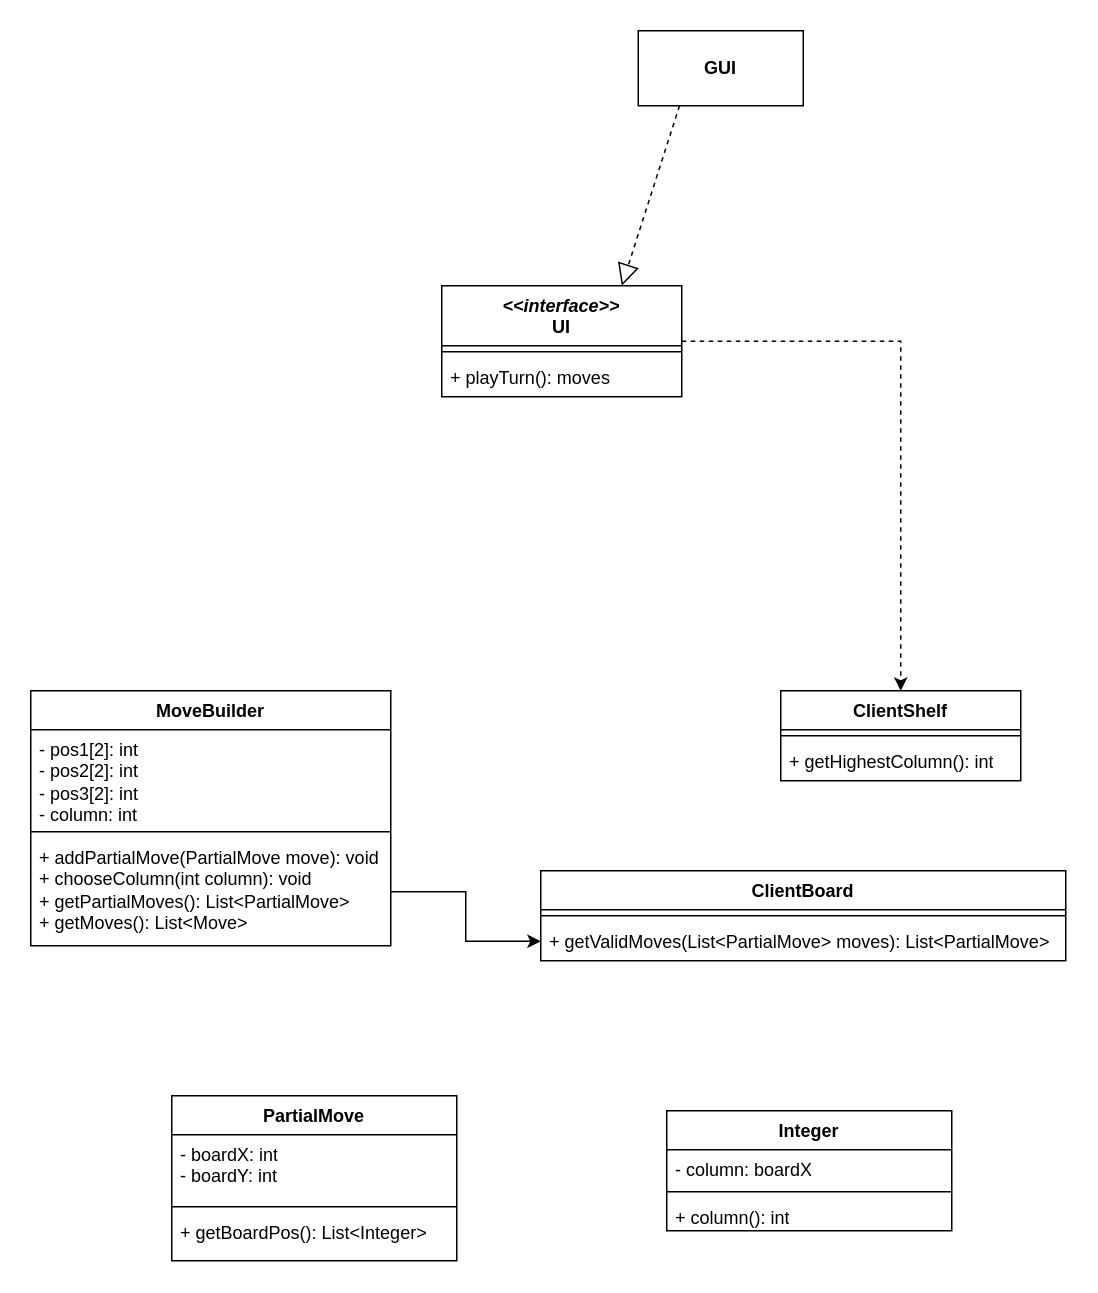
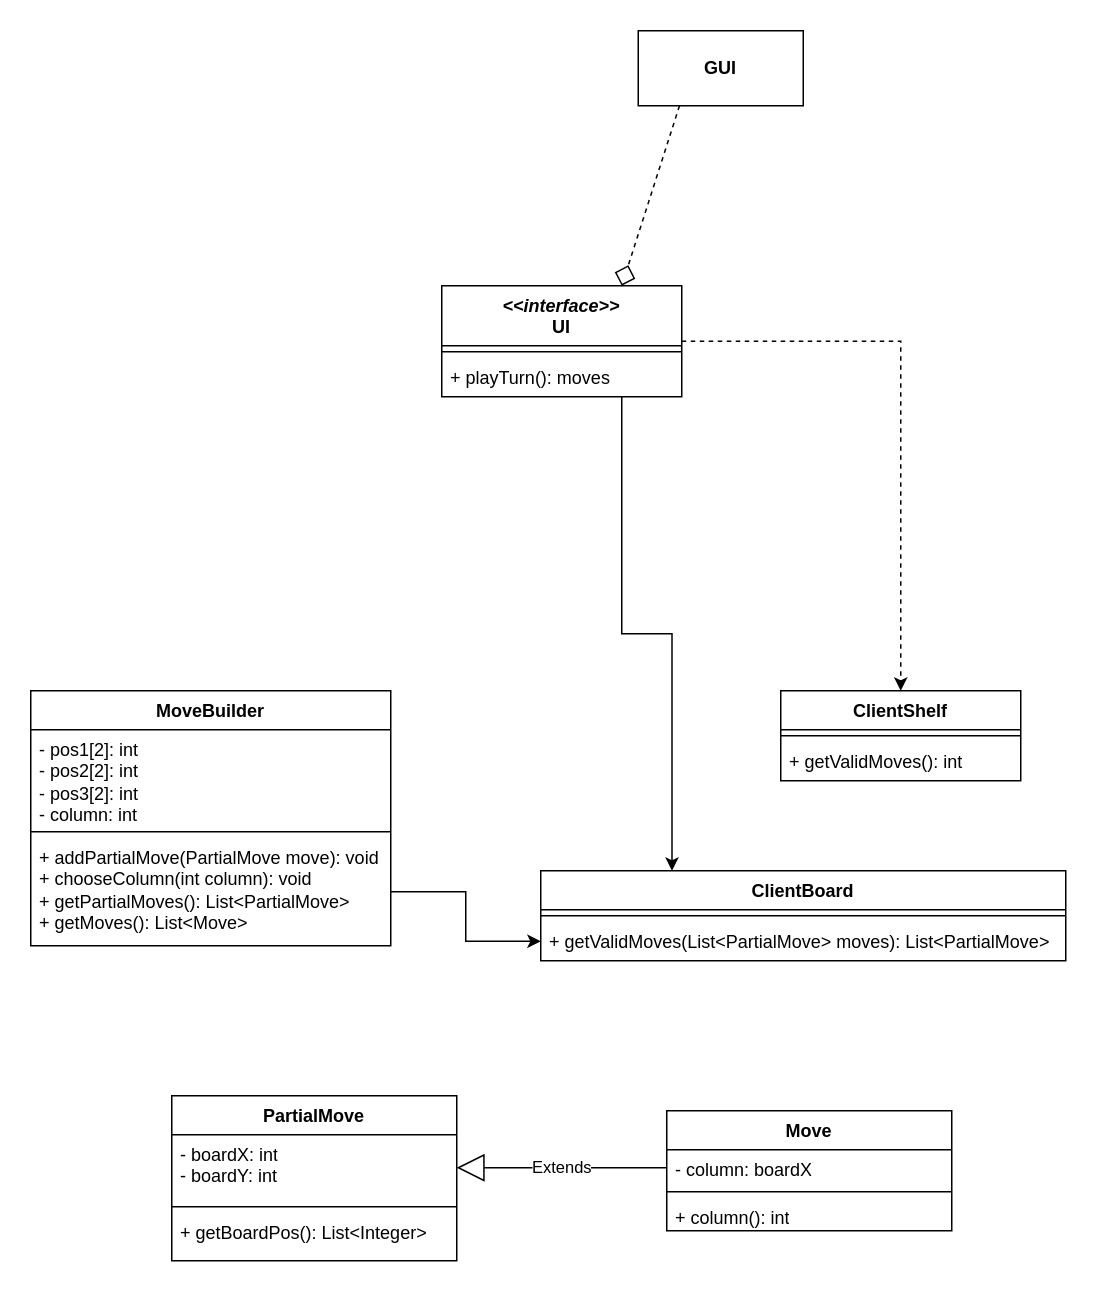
edge "GUI" -> "<<interface>> UI": arrowhead block -> diamond
edge "<<interface>> UI" -> "ClientBoard": added
node "+ getHighestColumn(): int": label "+ getHighestColumn(): int" -> "+ getValidMoves(): int"
node "Integer": label "Integer" -> "Move"
edge "- column: boardX" -> "- boardX: int - boardY: int": added, label "Extends"
